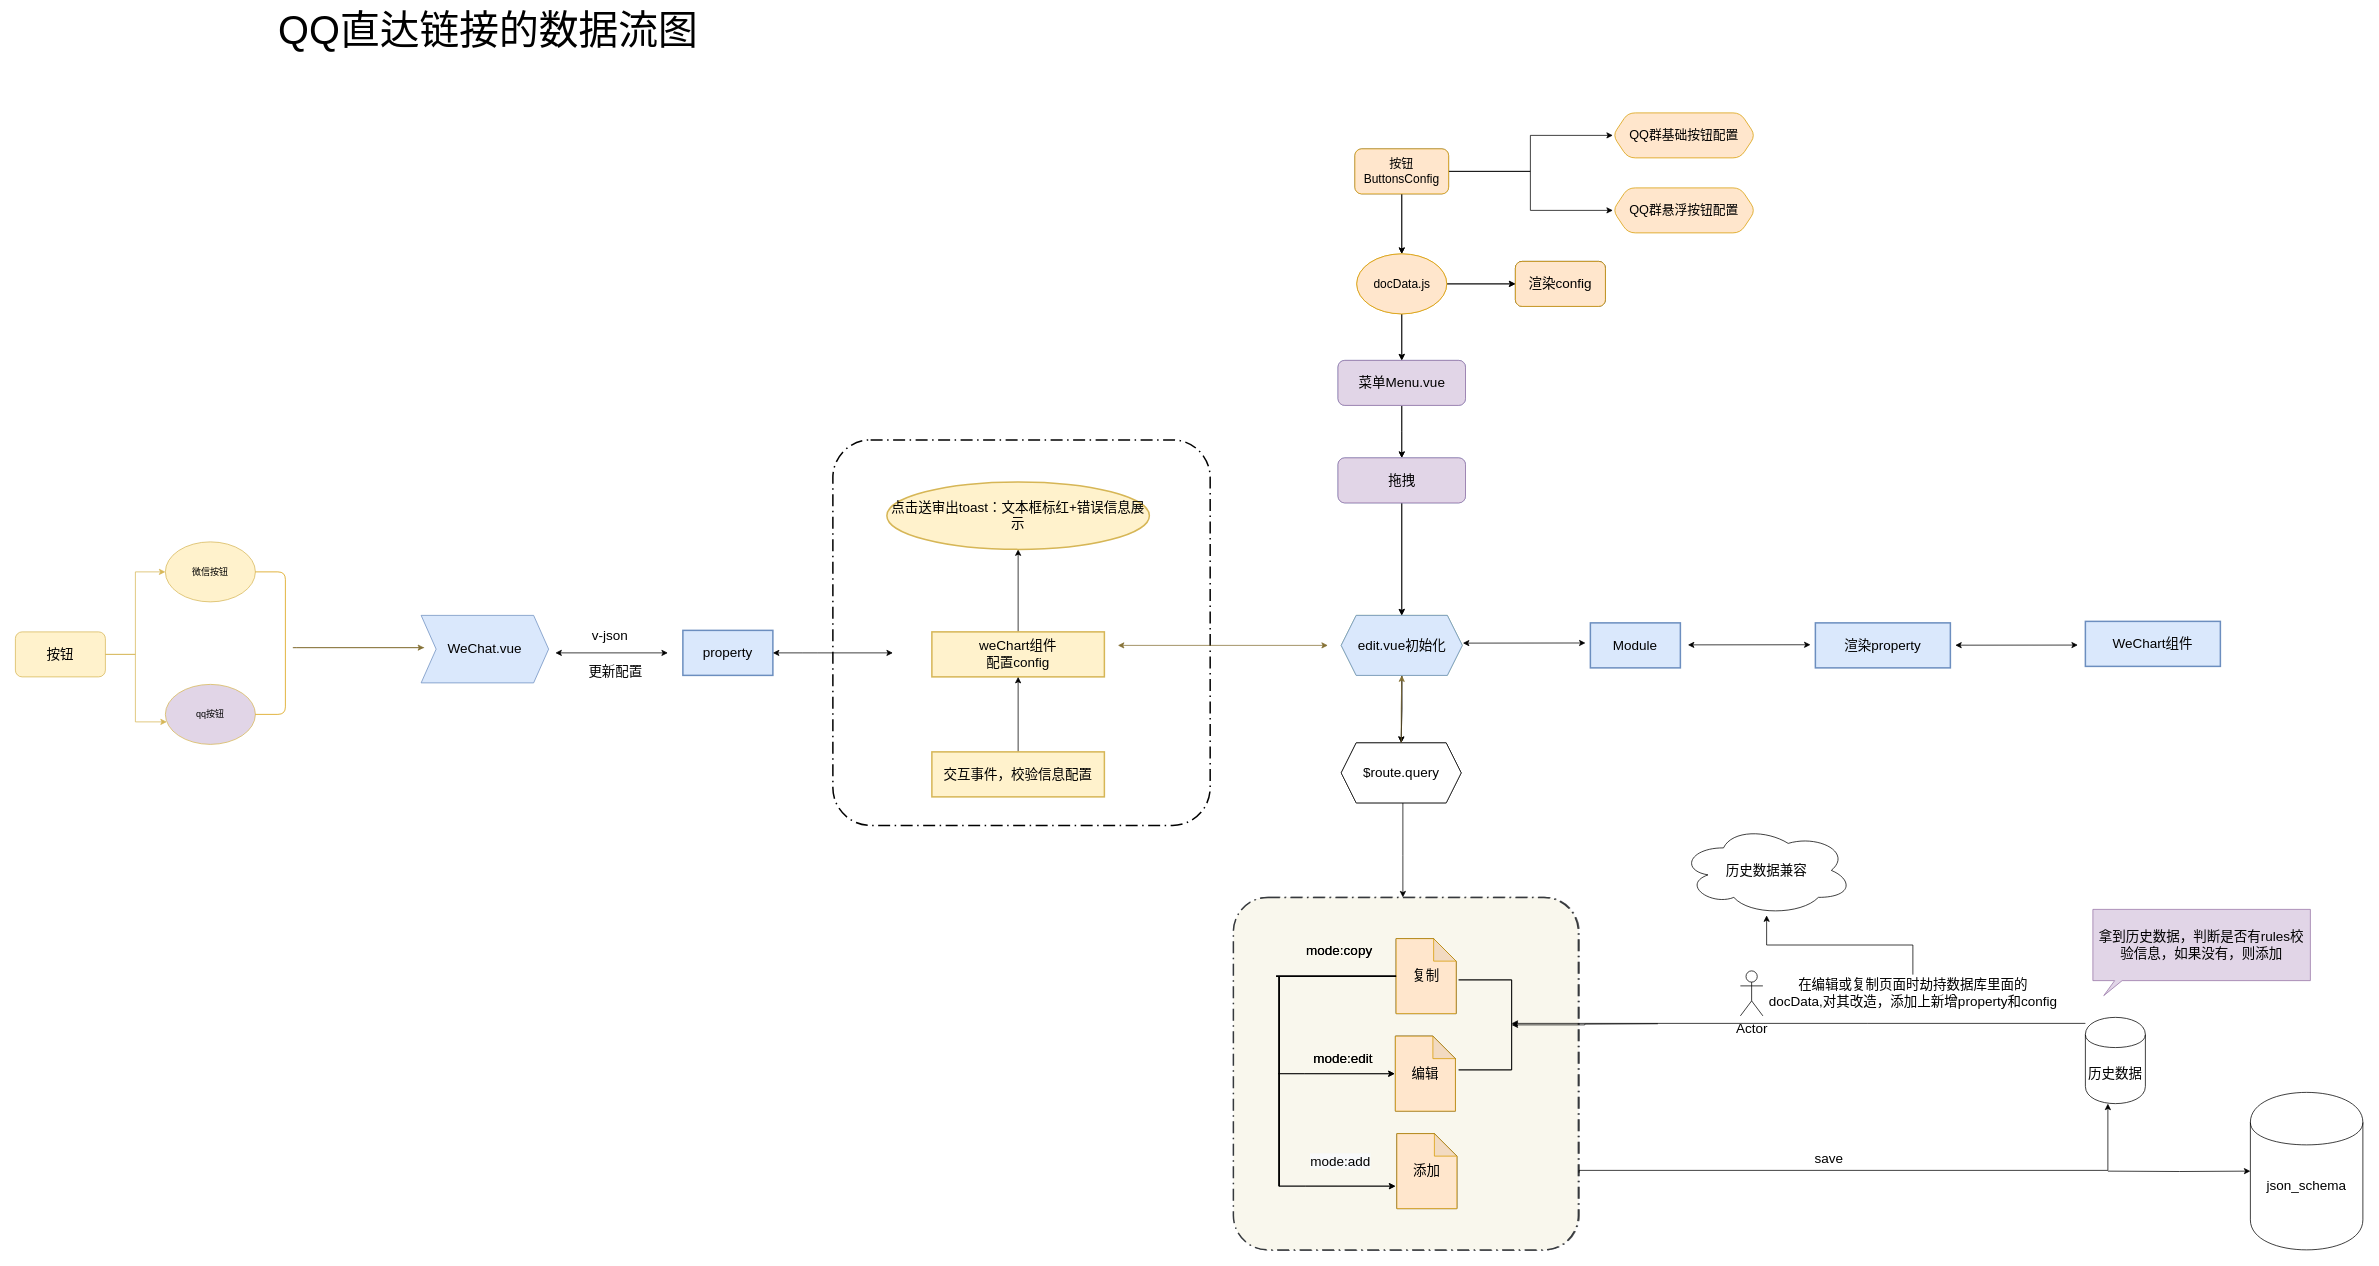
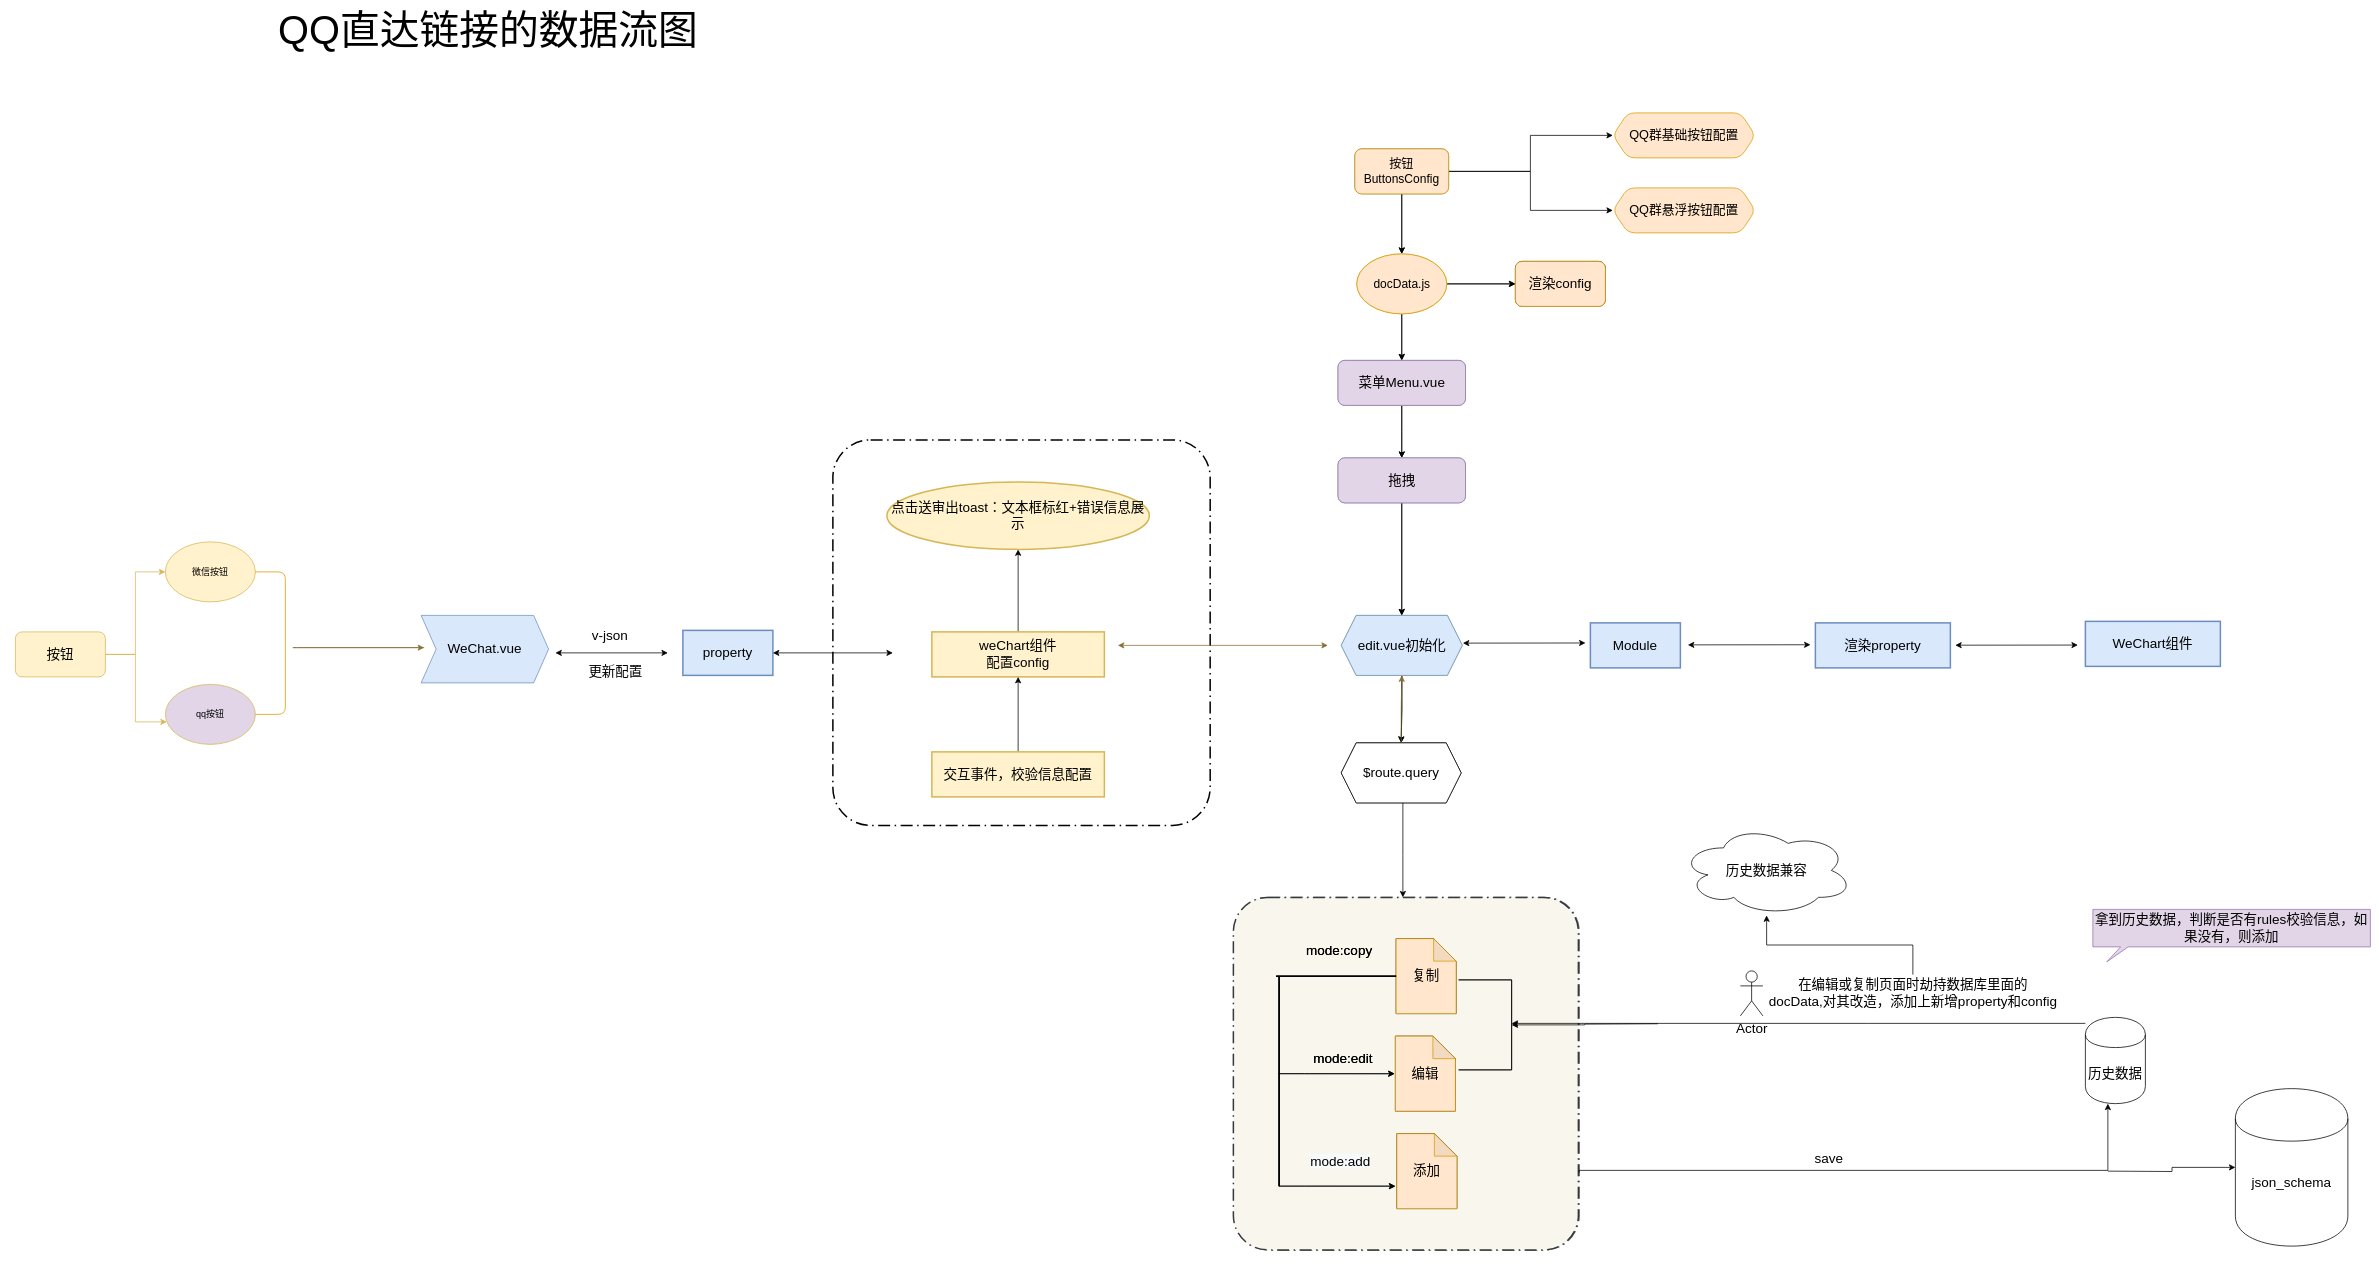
node "拿到历史数据，判断是否有rules校验信息，如果没有，则添加": size 218x86 -> 278x53
node "json_schema": moved (2307, 1171) -> (2292, 1167)
